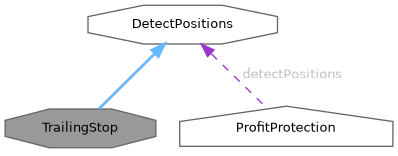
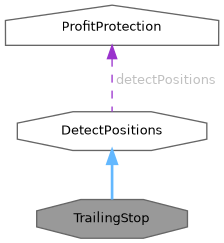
edge "ProfitProtection" -> "DetectPositions": reversed
